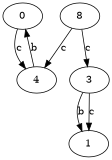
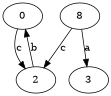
edge "8" -> "3": label "c" -> "a"
node "4": label "4" -> "2"
node "1": removed
